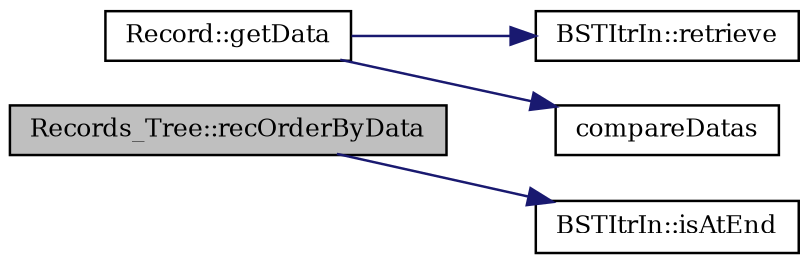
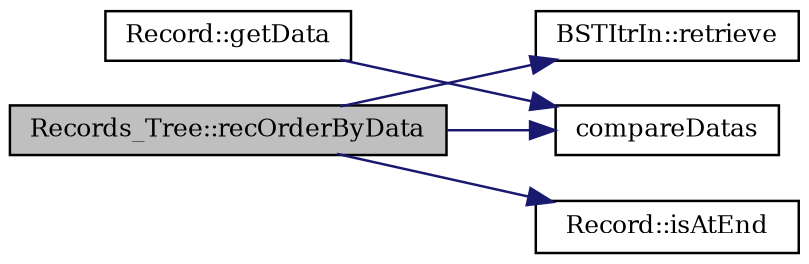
edge "Record::getData" -> "BSTItrIn::retrieve": now "Records_Tree::recOrderByData" -> "BSTItrIn::retrieve"
edge "Records_Tree::recOrderByData" -> "compareDatas": added
node "BSTItrIn::isAtEnd": label "BSTItrIn::isAtEnd" -> "Record::isAtEnd"
